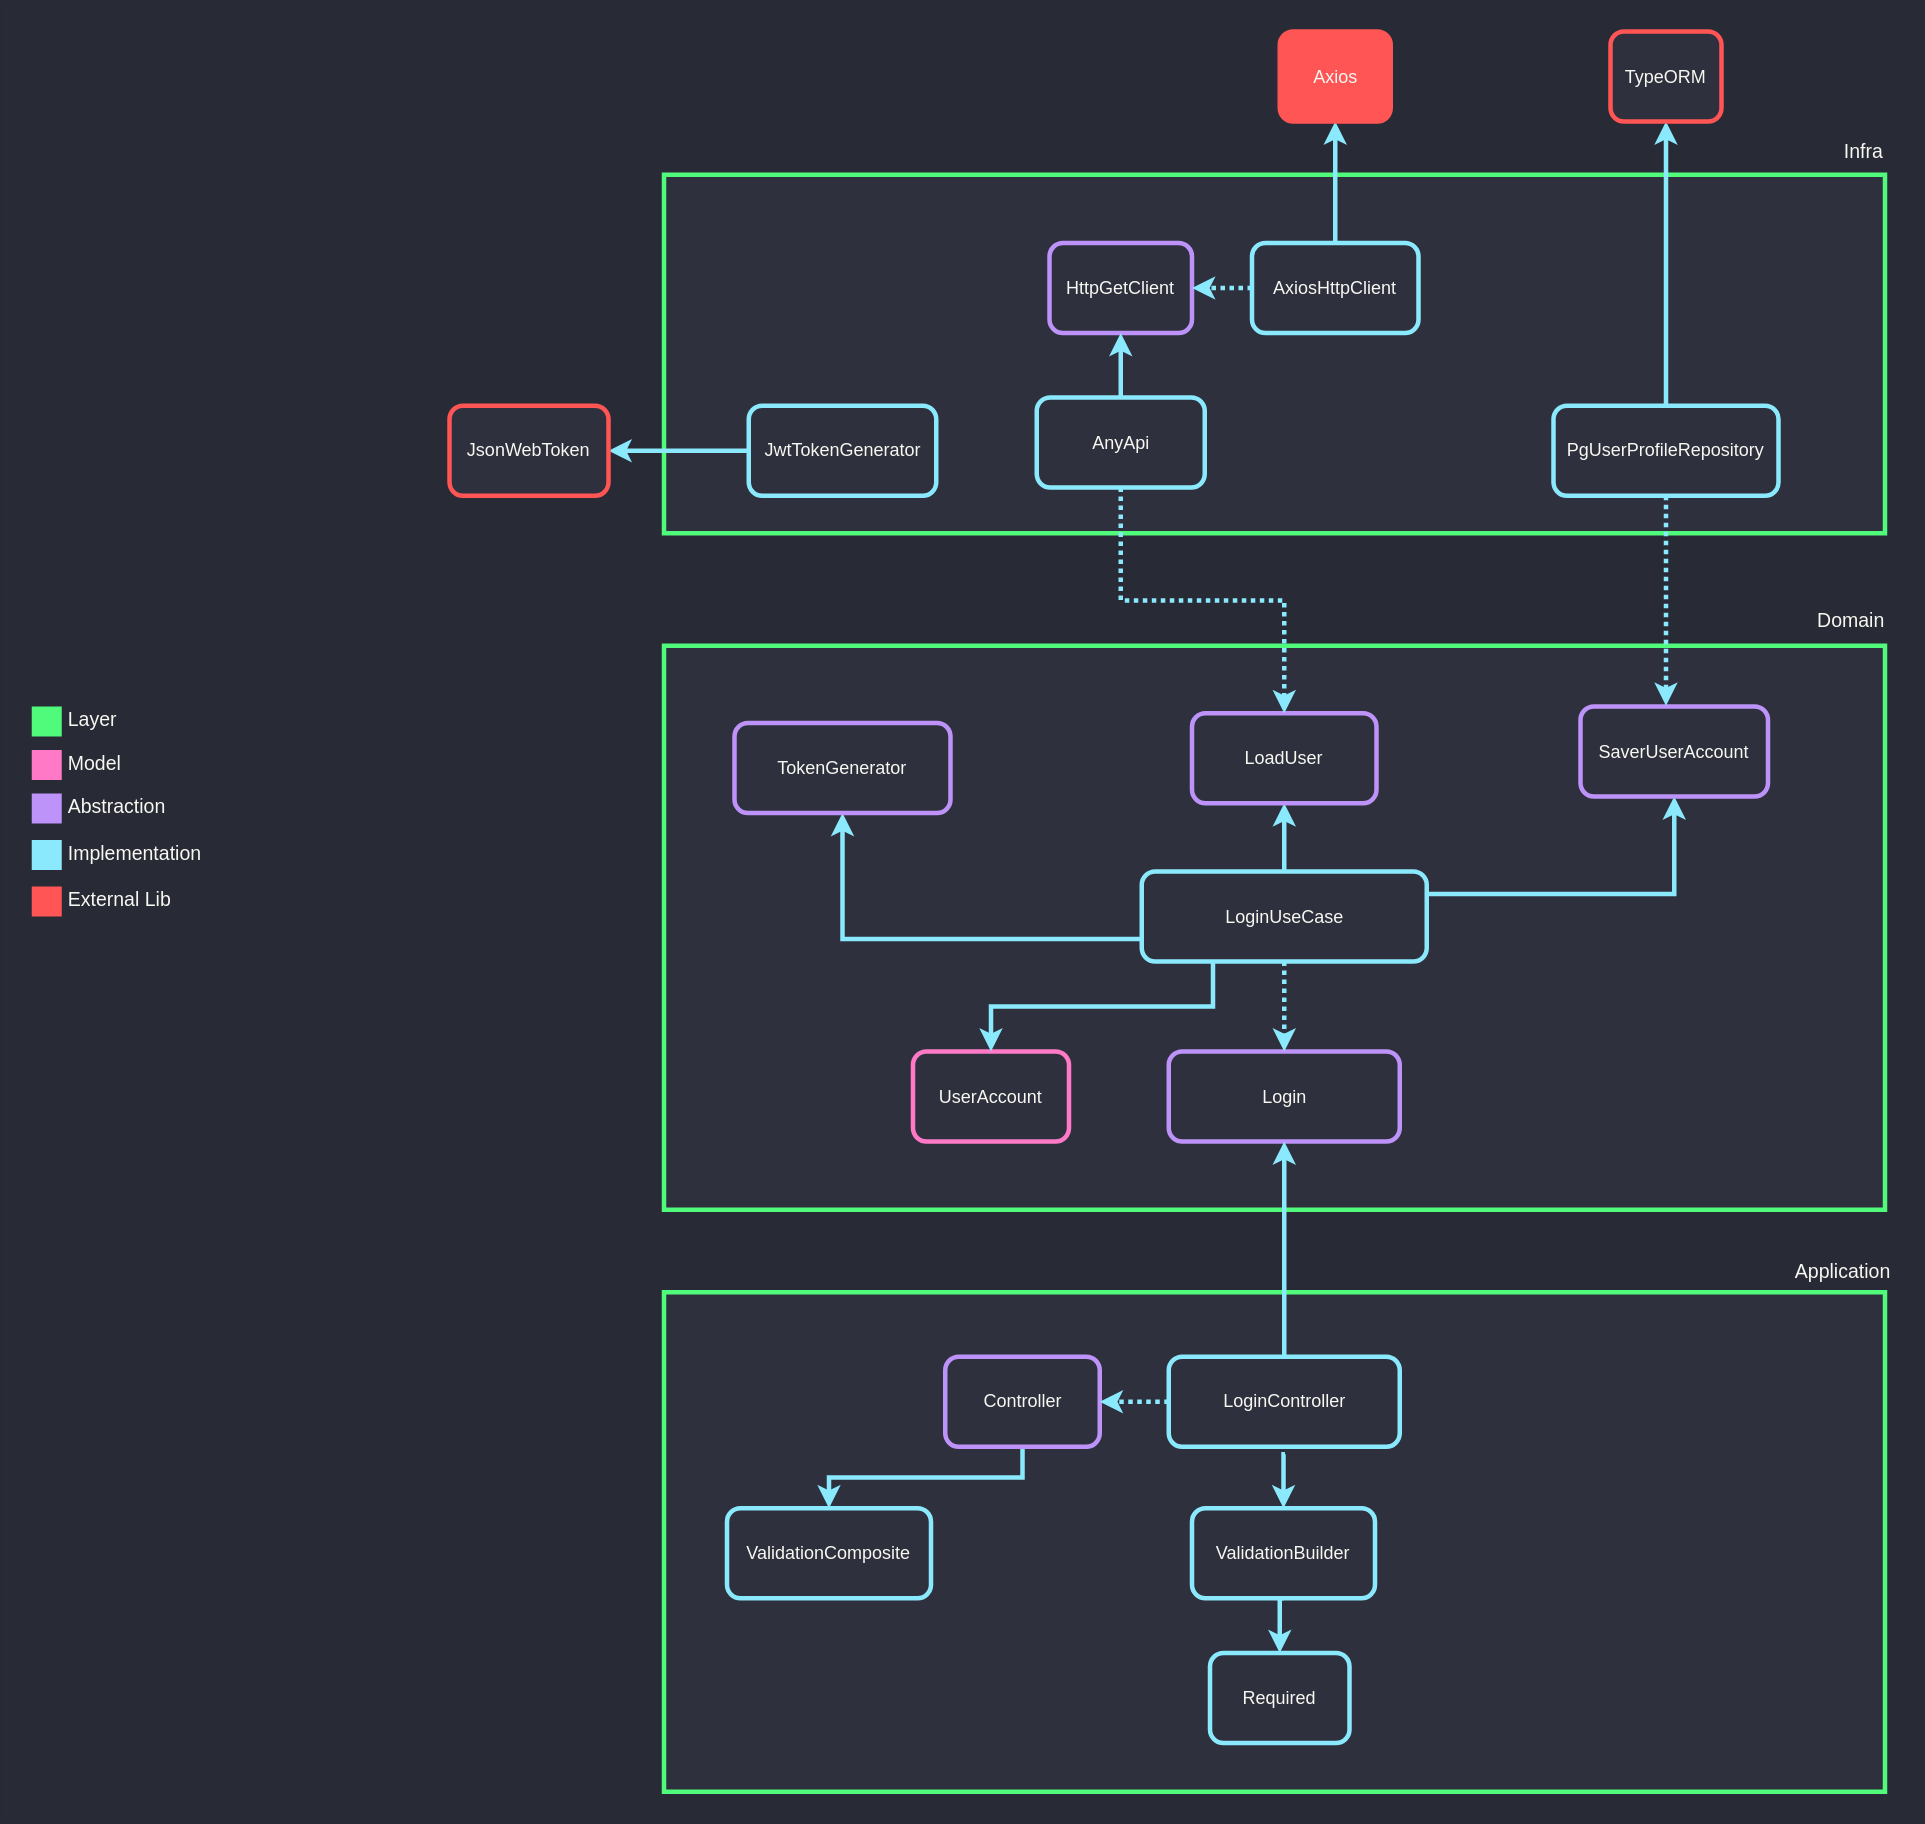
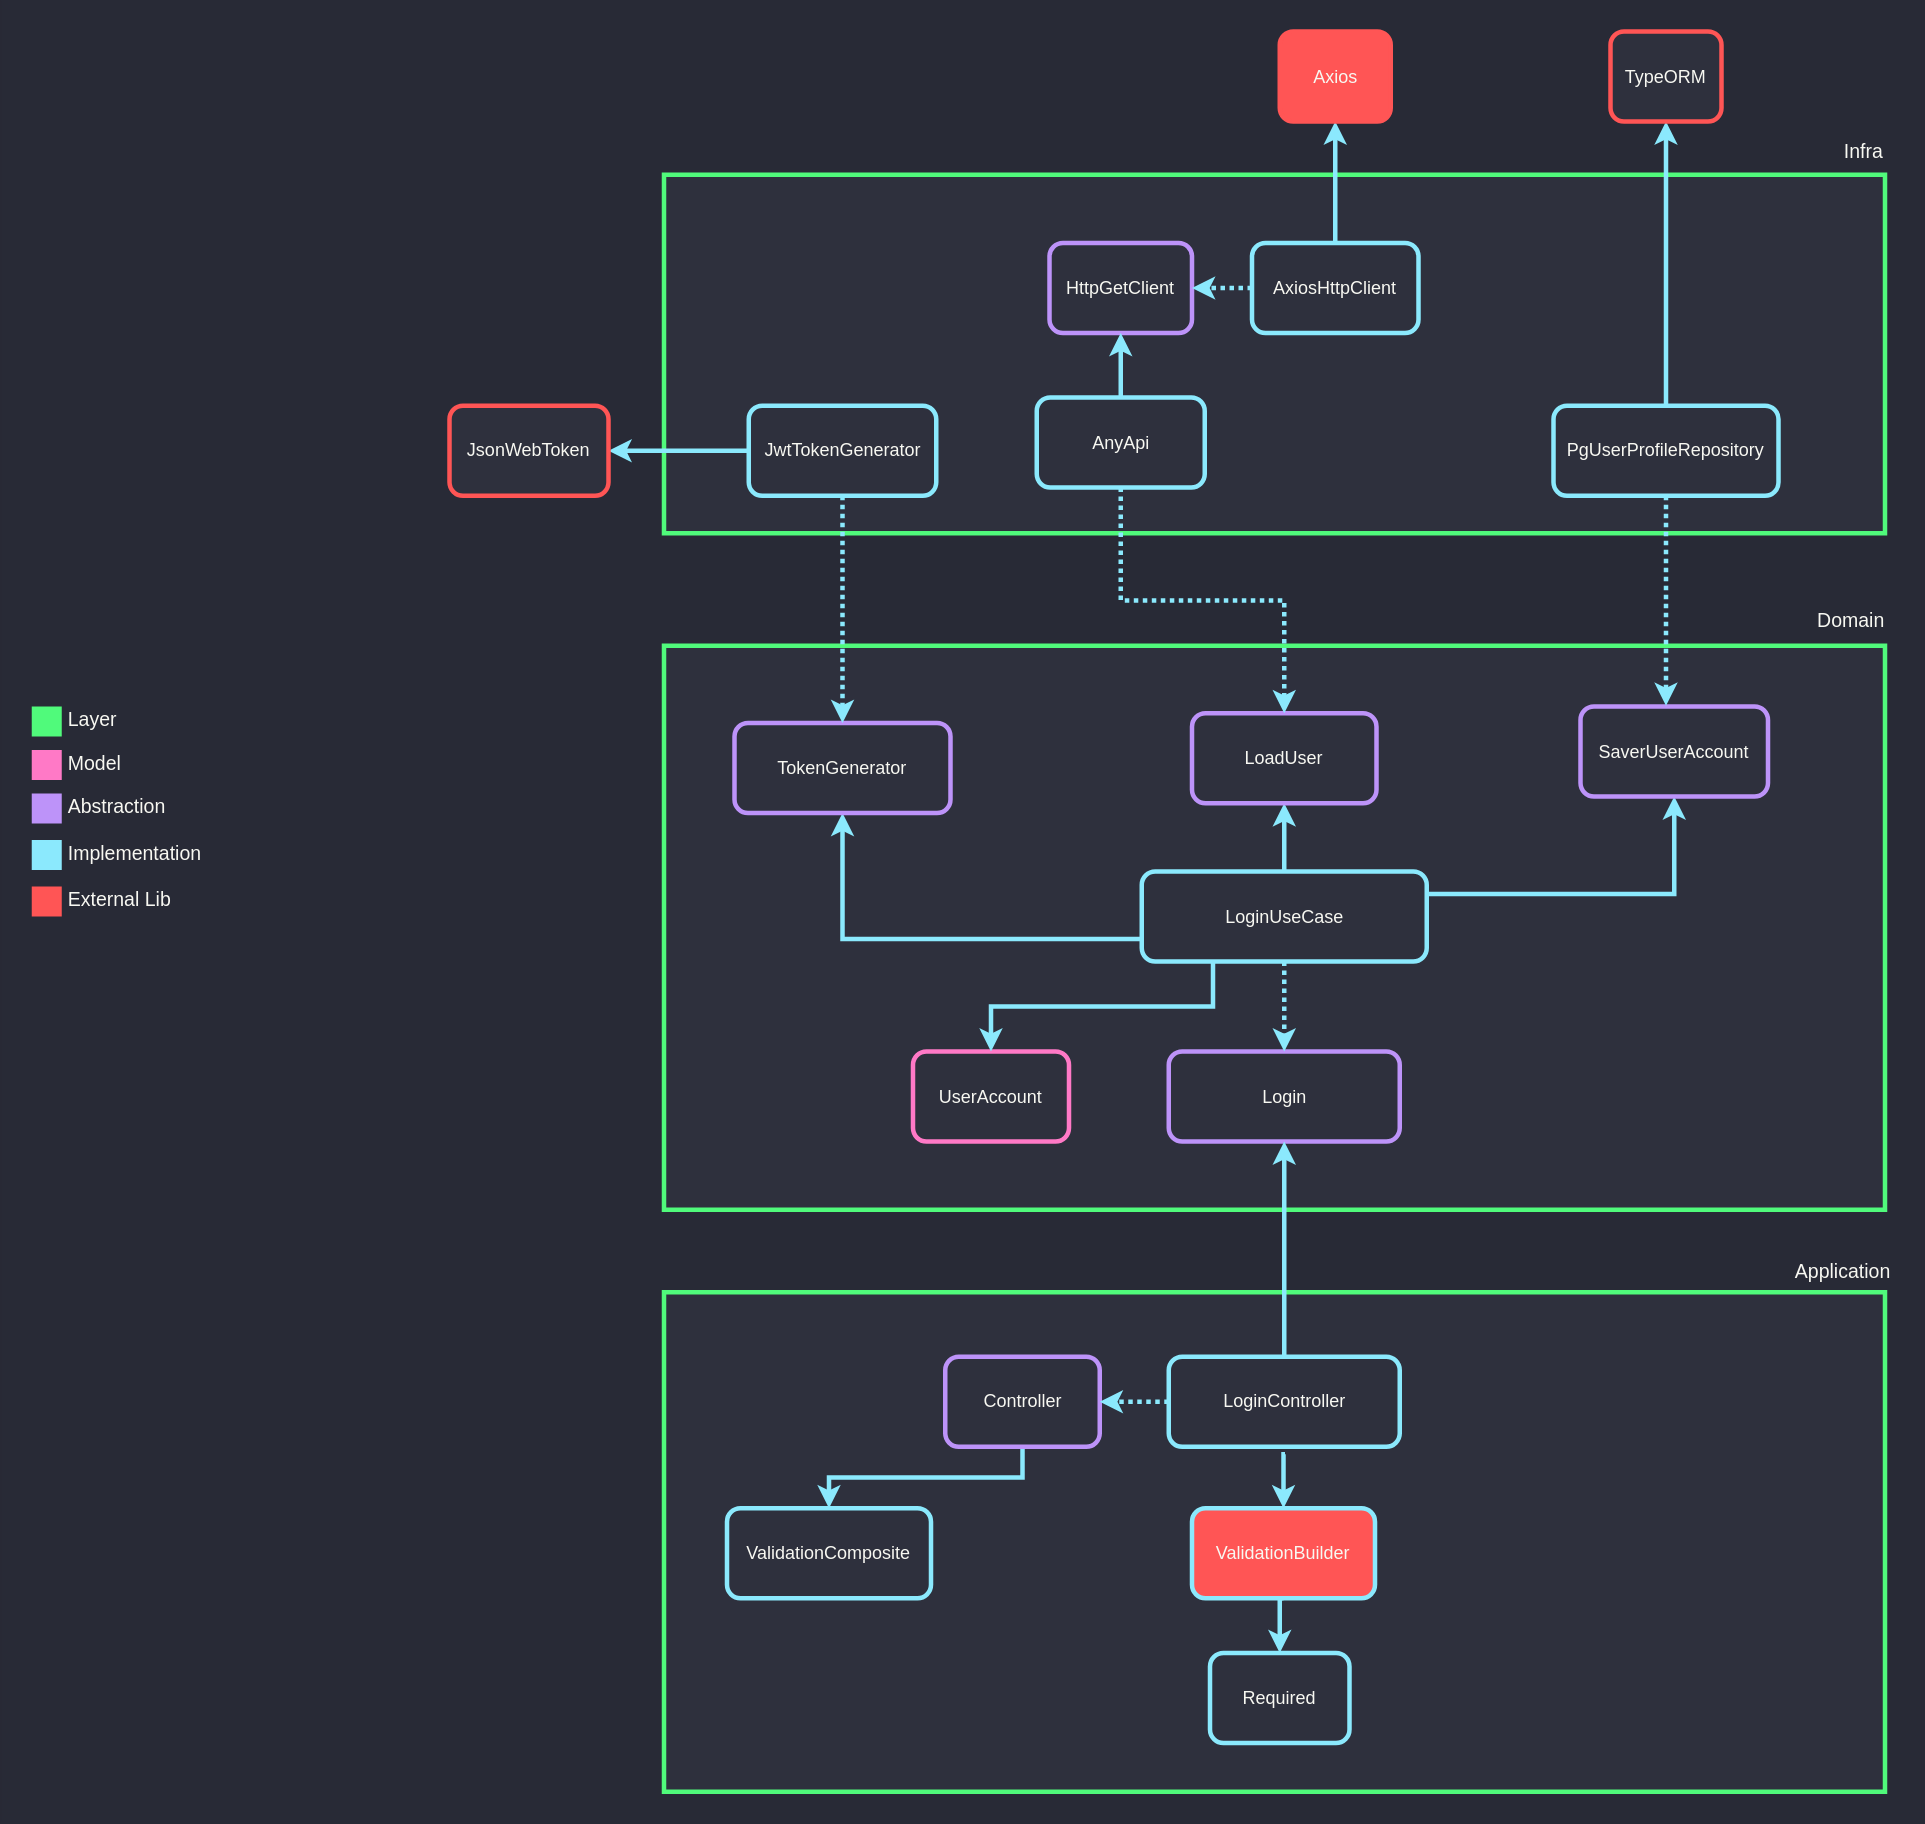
edge "JwtTokenGenerator" -> "TokenGenerator": added
node "ValidationBuilder": fillcolor #2e303d -> #ff5555
